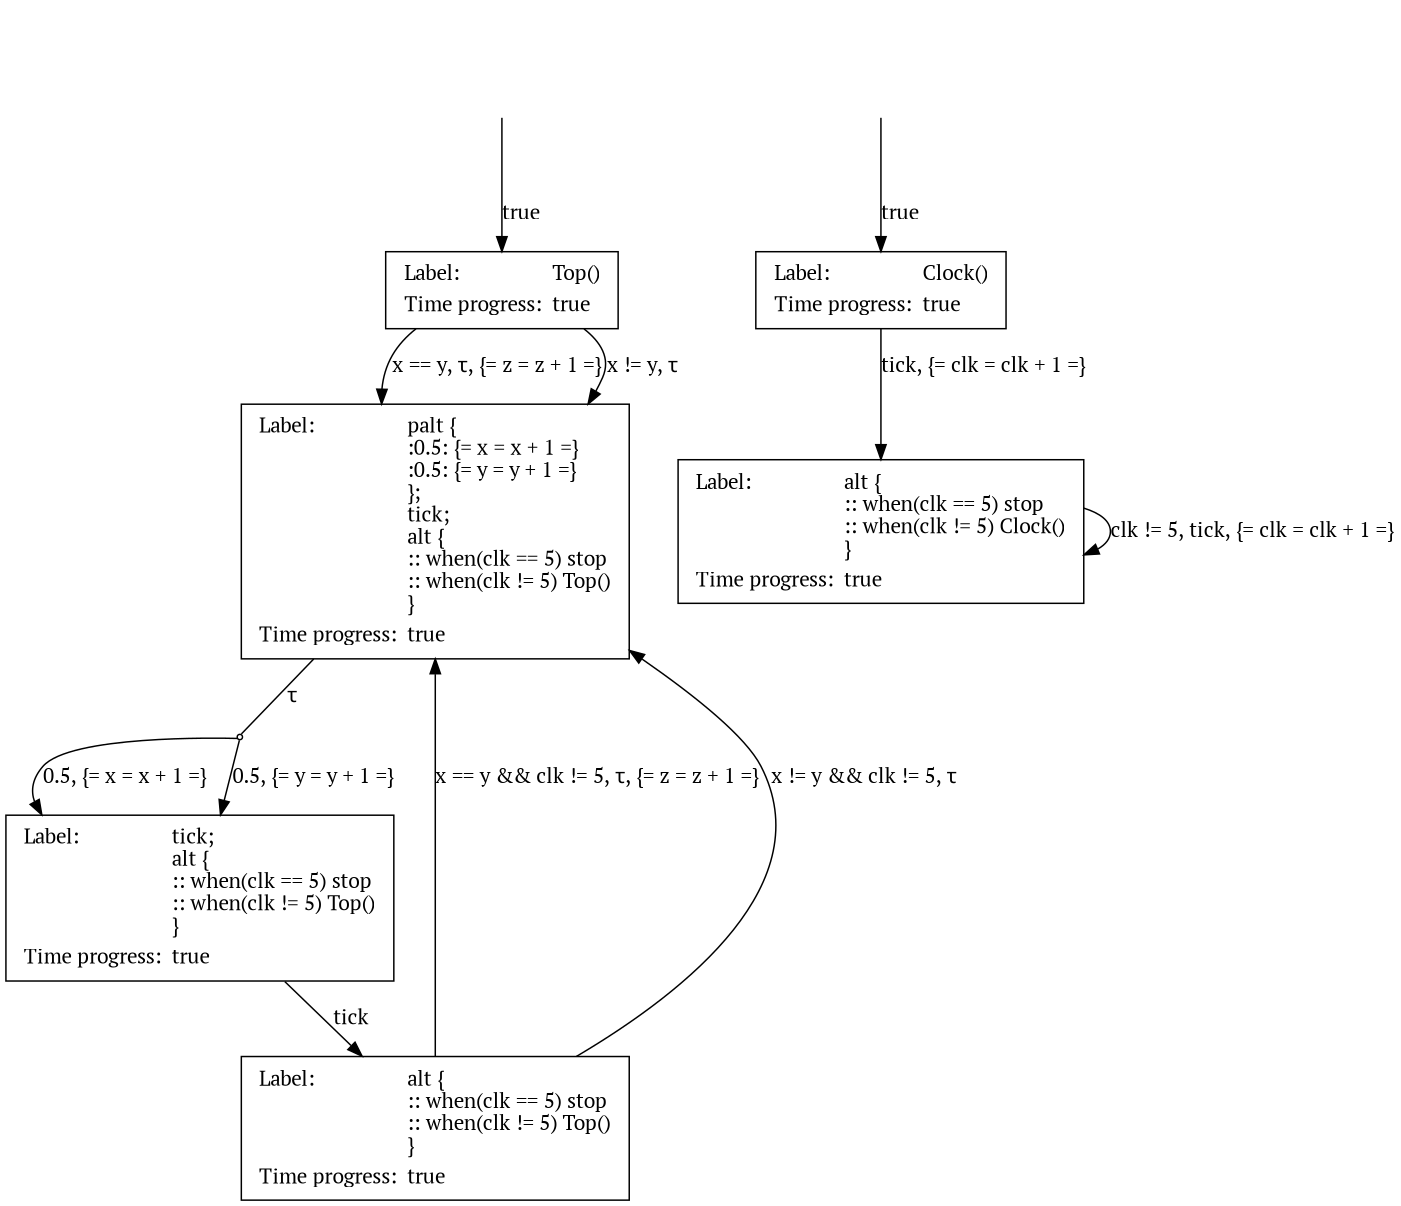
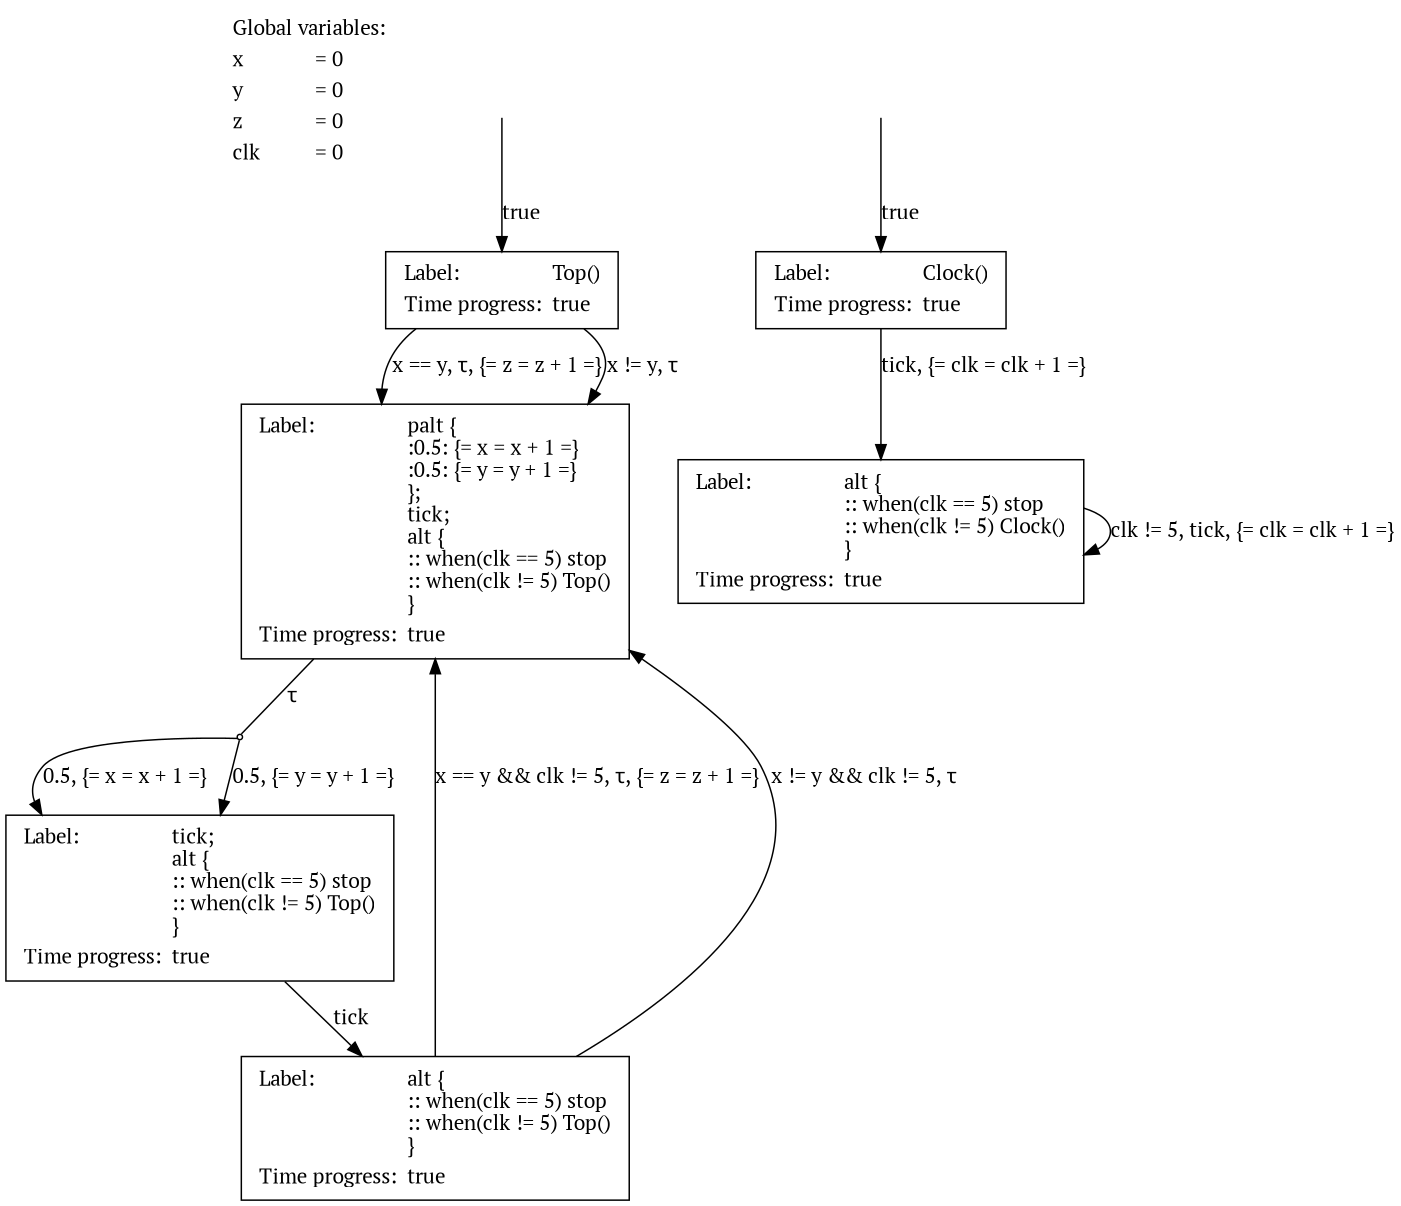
node "Global variables:": added
